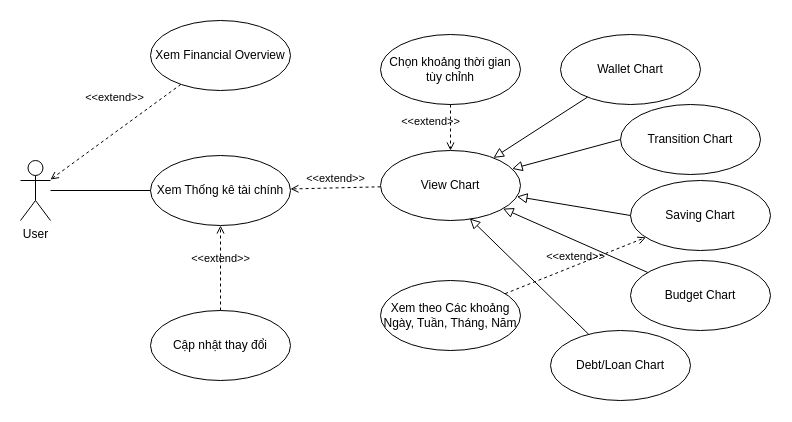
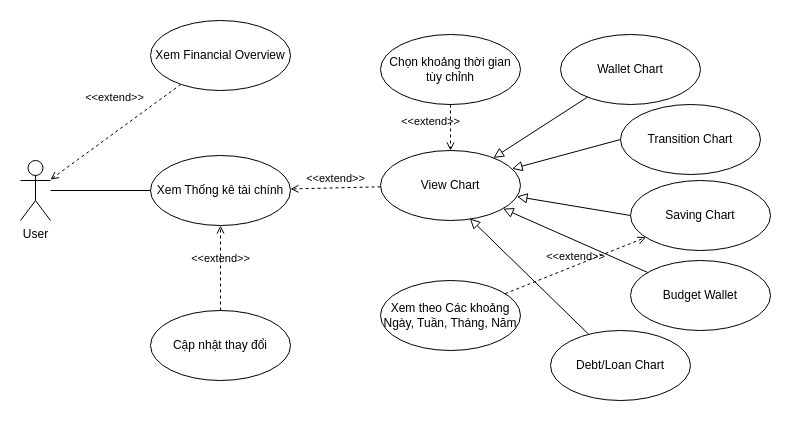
node "Budget Chart": label "Budget Chart" -> "Budget Wallet"
